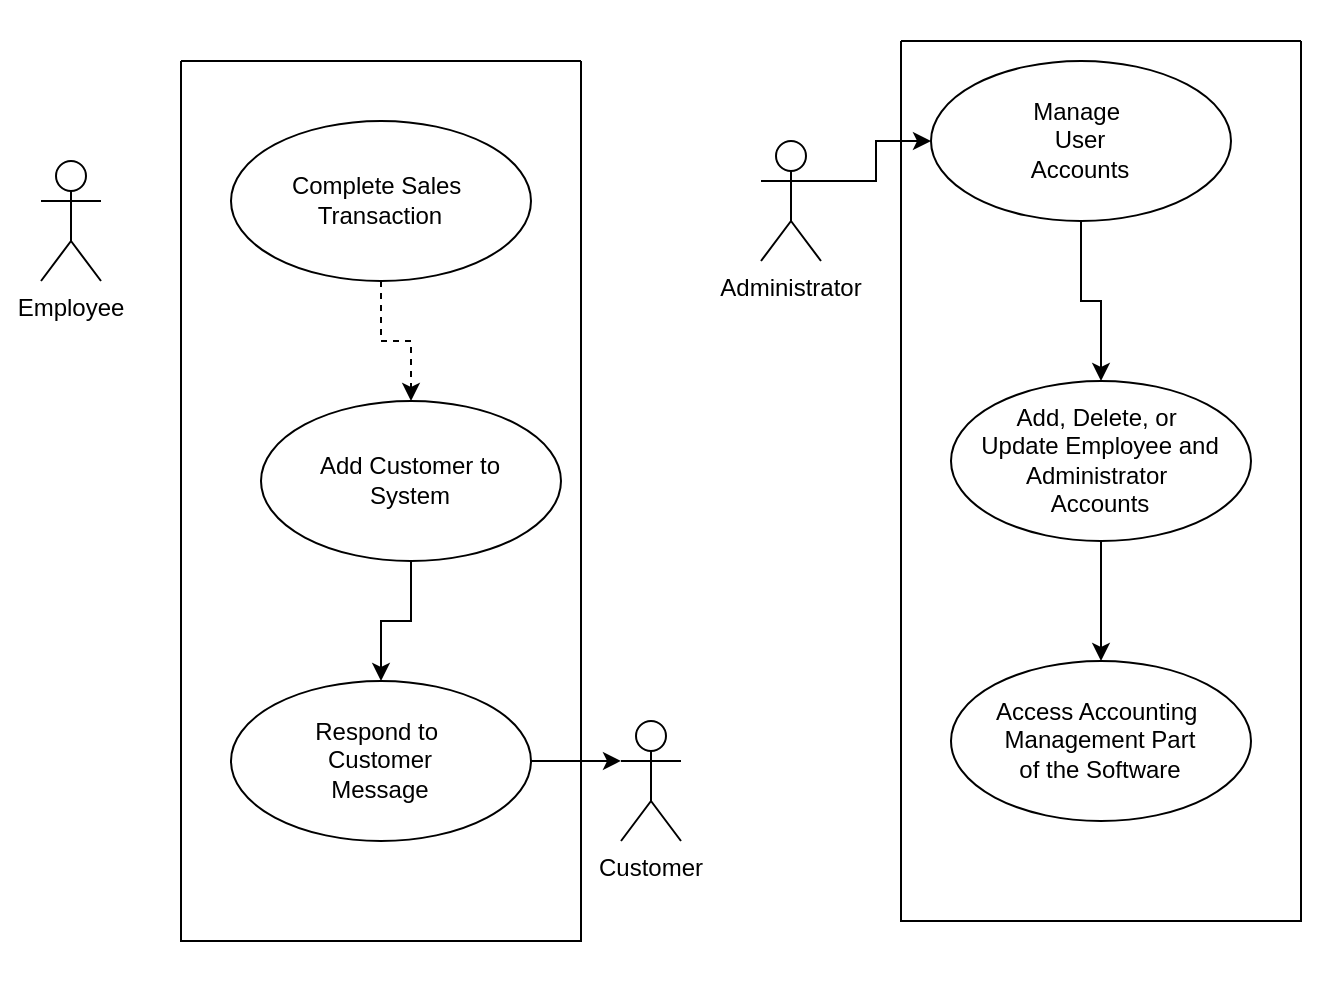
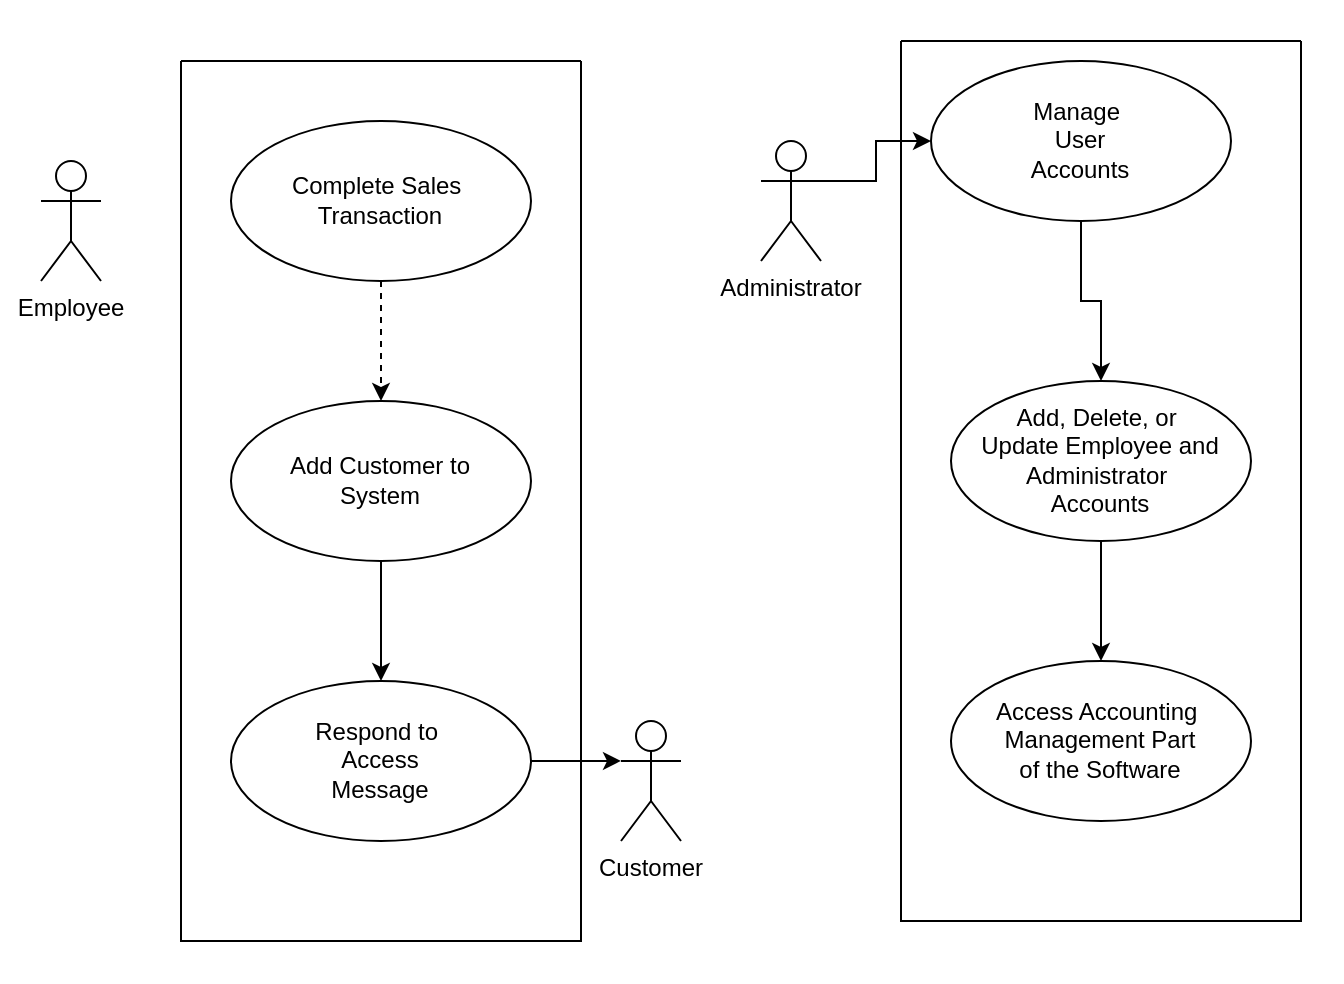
node "Add Customer to System": moved (411, 481) -> (381, 481)
node "Respond to Customer Message": label "Respond to Customer Message" -> "Respond to Access Message"
